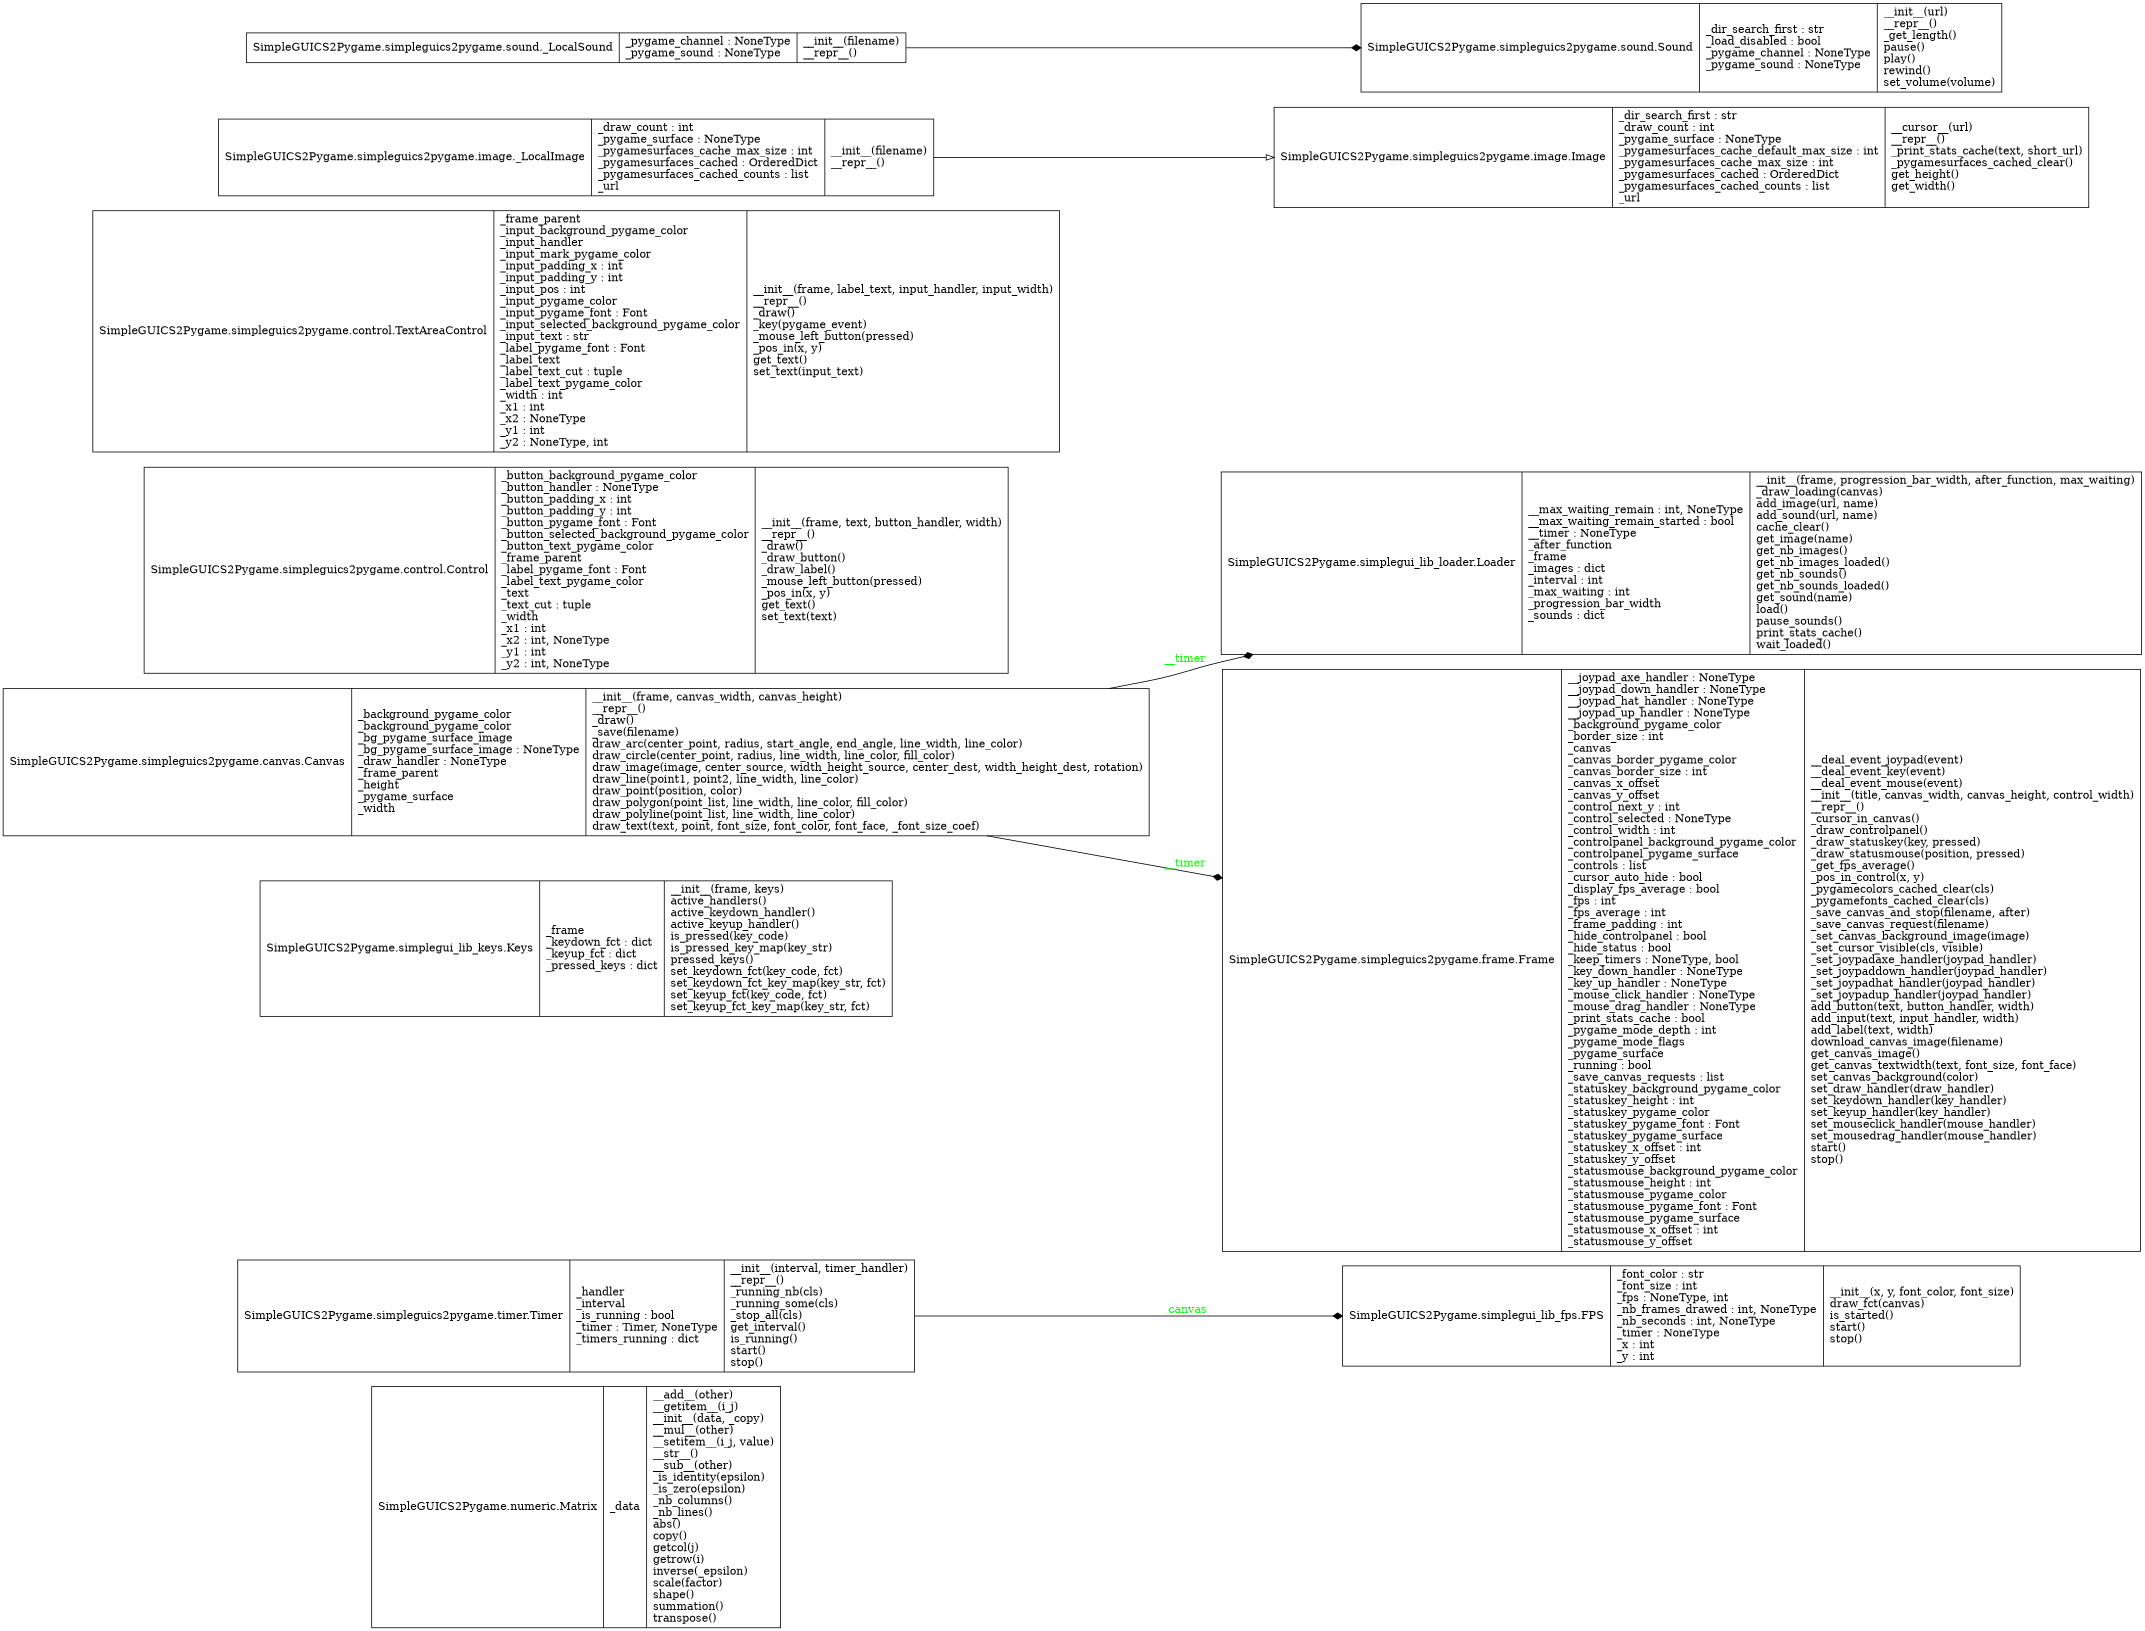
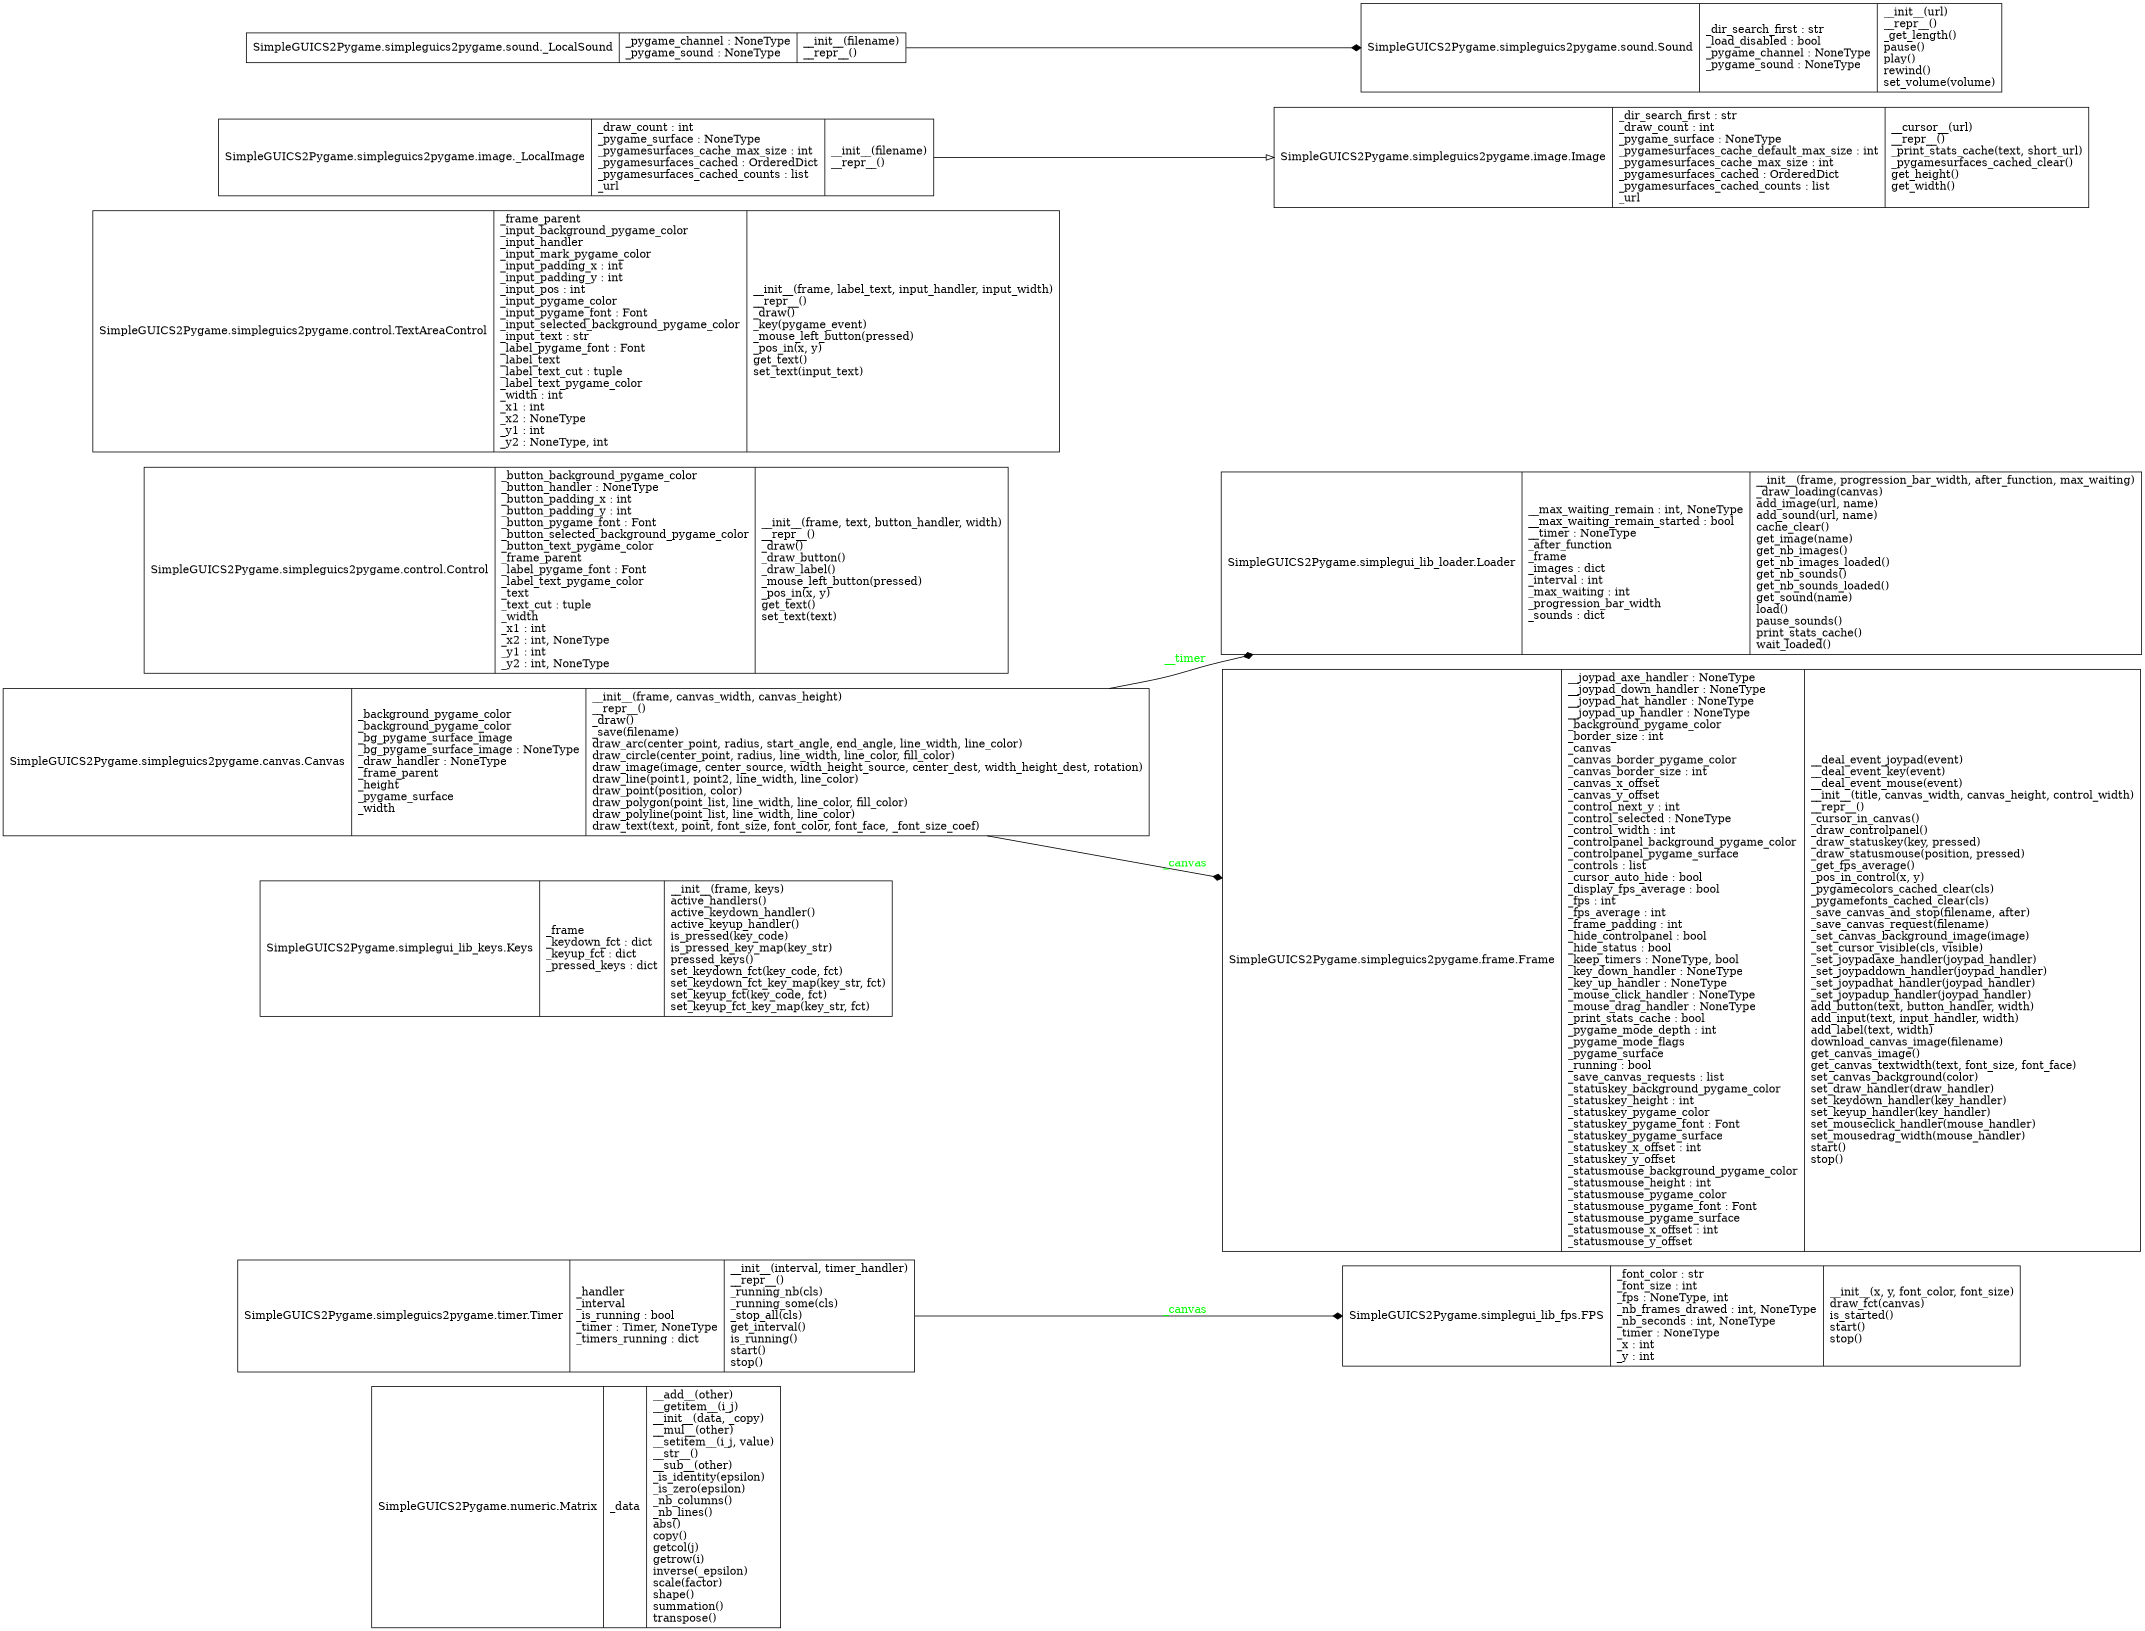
edge "SimpleGUICS2Pygame.simpleguics2pygame.canvas.Canvas" -> "SimpleGUICS2Pygame.simpleguics2pygame.frame.Frame": label "__timer" -> "_canvas"
node "SimpleGUICS2Pygame.simpleguics2pygame.frame.Frame": text "set_mousedrag_handler(mouse_handler)" -> "set_mousedrag_width(mouse_handler)"
